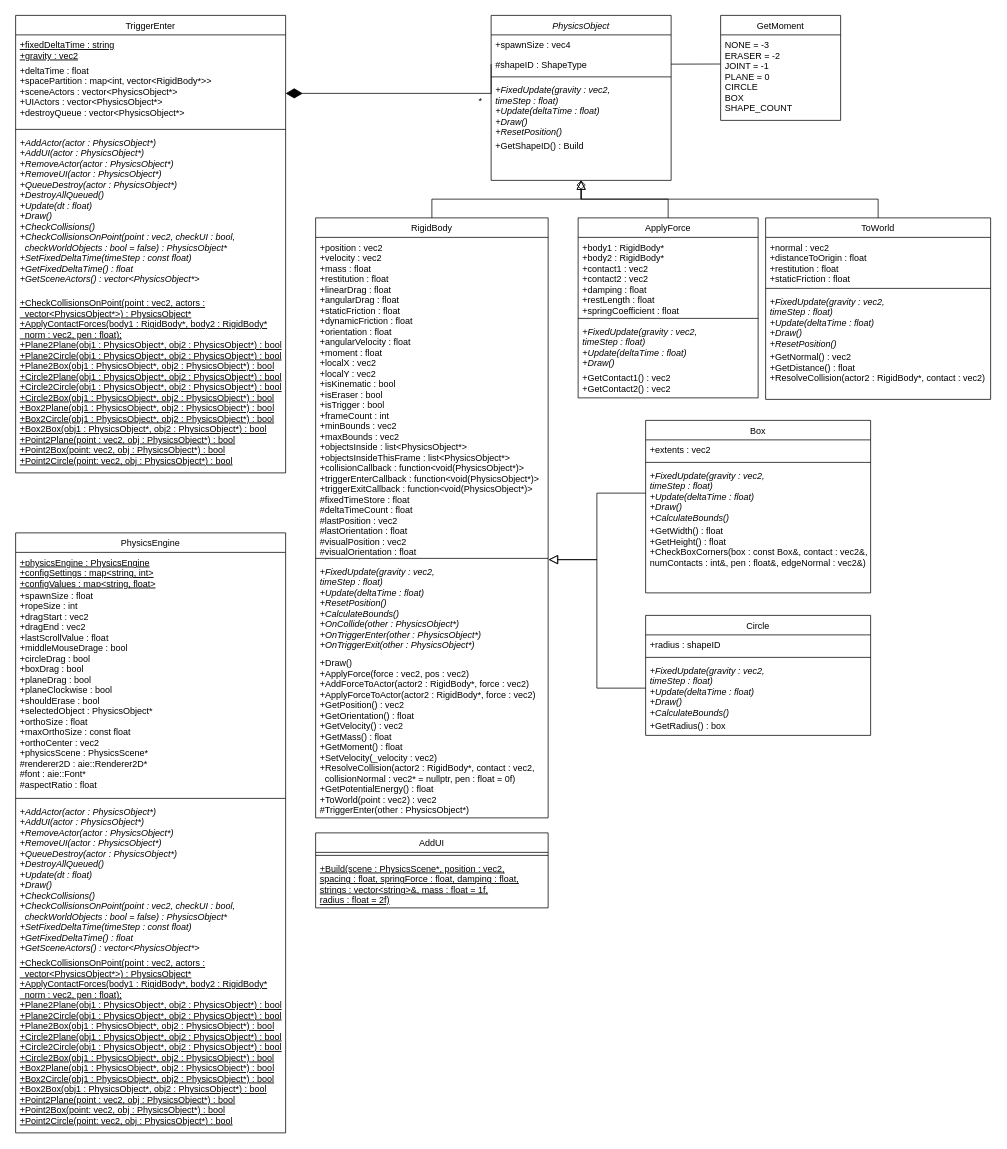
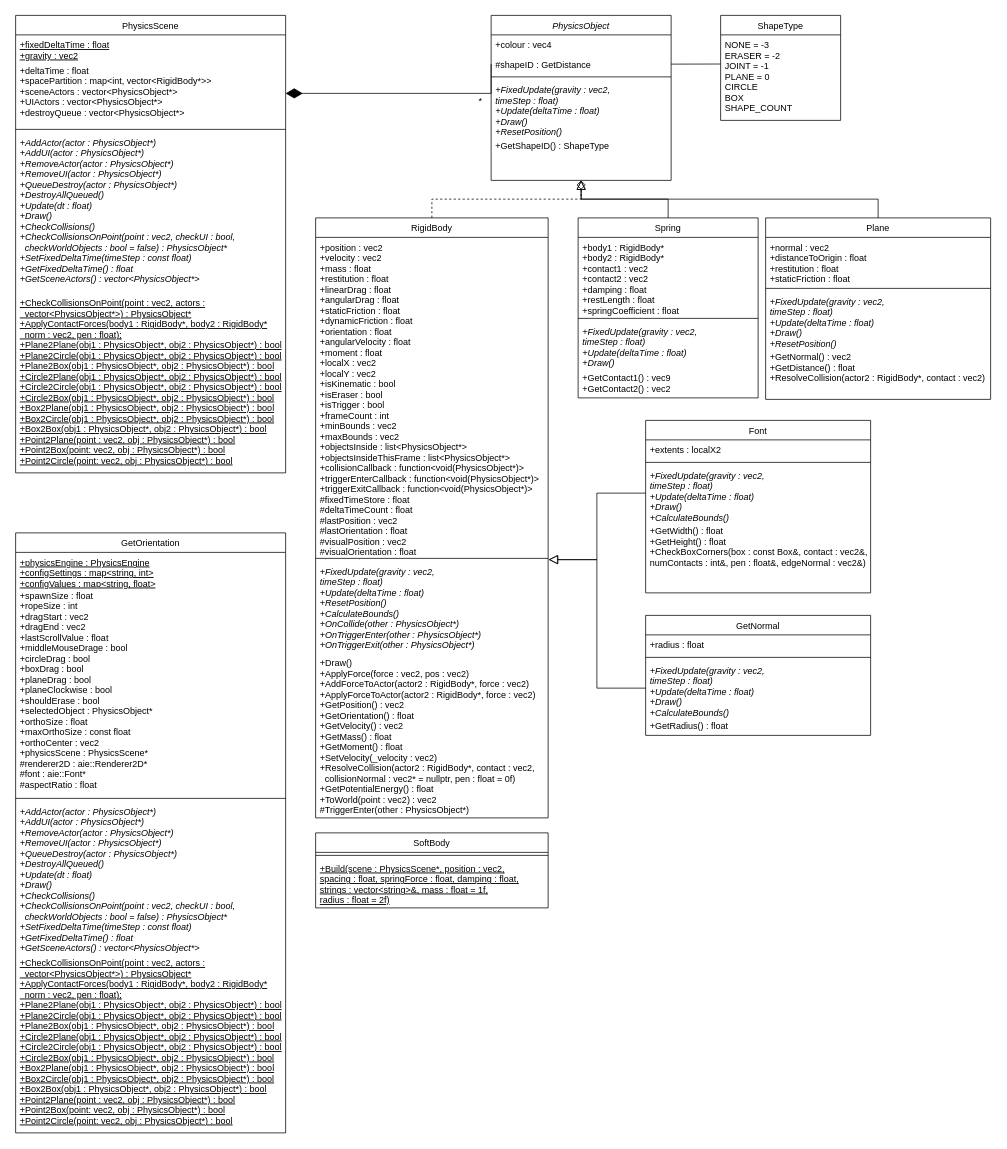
node "TriggerEnter": label "TriggerEnter" -> "PhysicsScene"
node "GetMoment": label "GetMoment" -> "ShapeType"
node "+fixedDeltaTime : string +gravity : vec2": label "+fixedDeltaTime : string +gravity : vec2" -> "+fixedDeltaTime : float +gravity : vec2"
node "+spawnSize : vec4": label "+spawnSize : vec4" -> "+colour : vec4"
node "#shapeID : ShapeType": label "#shapeID : ShapeType" -> "#shapeID : GetDistance"
node "+GetShapeID() : Build": label "+GetShapeID() : Build" -> "+GetShapeID() : ShapeType"
edge "RigidBody" -> "PhysicsObject": style solid -> dashed
node "ApplyForce": label "ApplyForce" -> "Spring"
node "ToWorld": label "ToWorld" -> "Plane"
node "+GetContact1() : vec2 +GetContact2() : vec2": label "+GetContact1() : vec2 +GetContact2() : vec2" -> "+GetContact1() : vec9 +GetContact2() : vec2"
node "Box": label "Box" -> "Font"
node "+extents : vec2": label "+extents : vec2" -> "+extents : localX2"
node "PhysicsEngine": label "PhysicsEngine" -> "GetOrientation"
node "Circle": label "Circle" -> "GetNormal"
node "+radius : shapeID": label "+radius : shapeID" -> "+radius : float"
node "+GetRadius() : box": label "+GetRadius() : box" -> "+GetRadius() : float"
node "AddUI": label "AddUI" -> "SoftBody"
